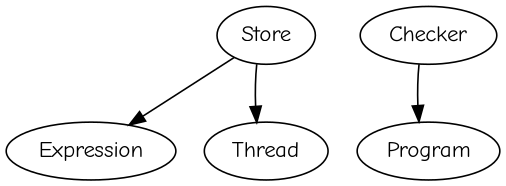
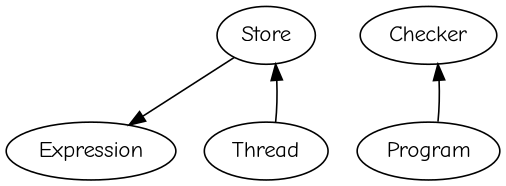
edge "Store" -> "Thread": reversed
edge "Checker" -> "Program": reversed
